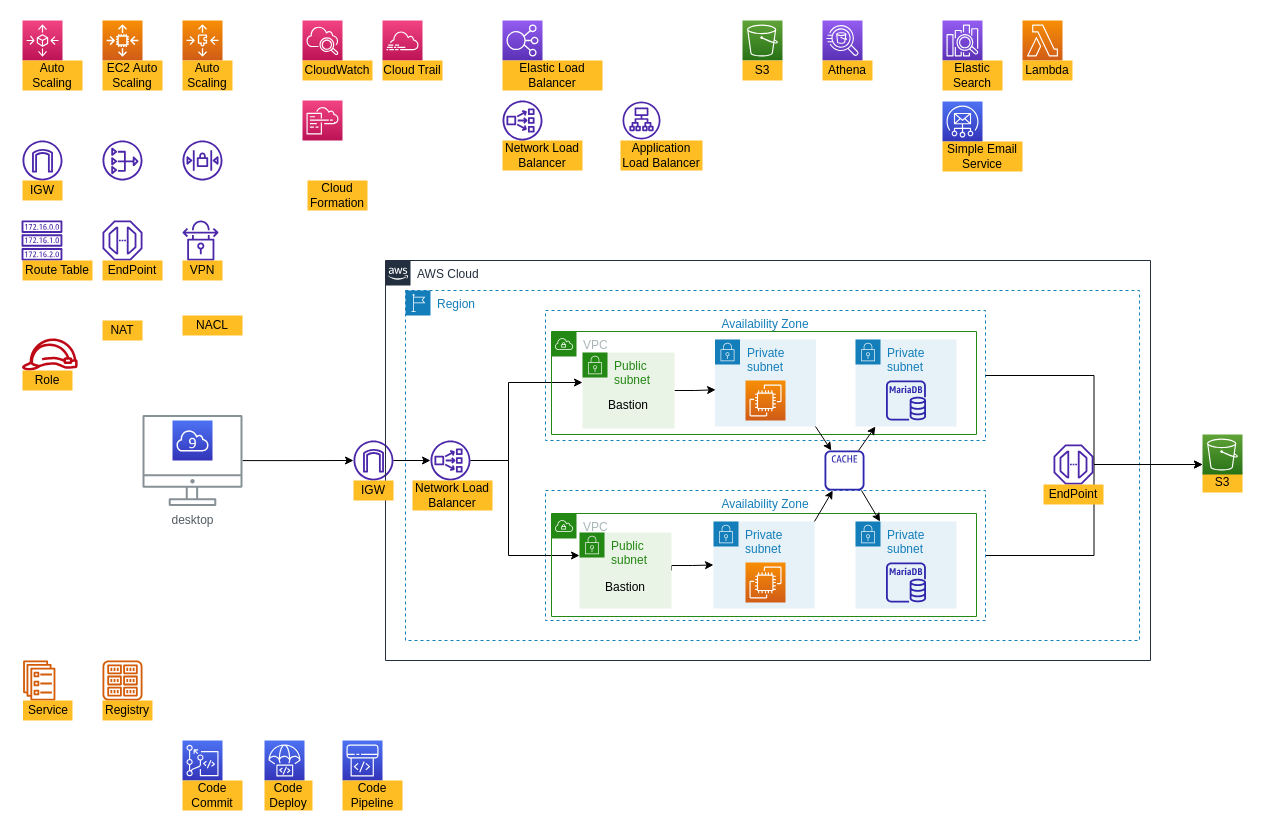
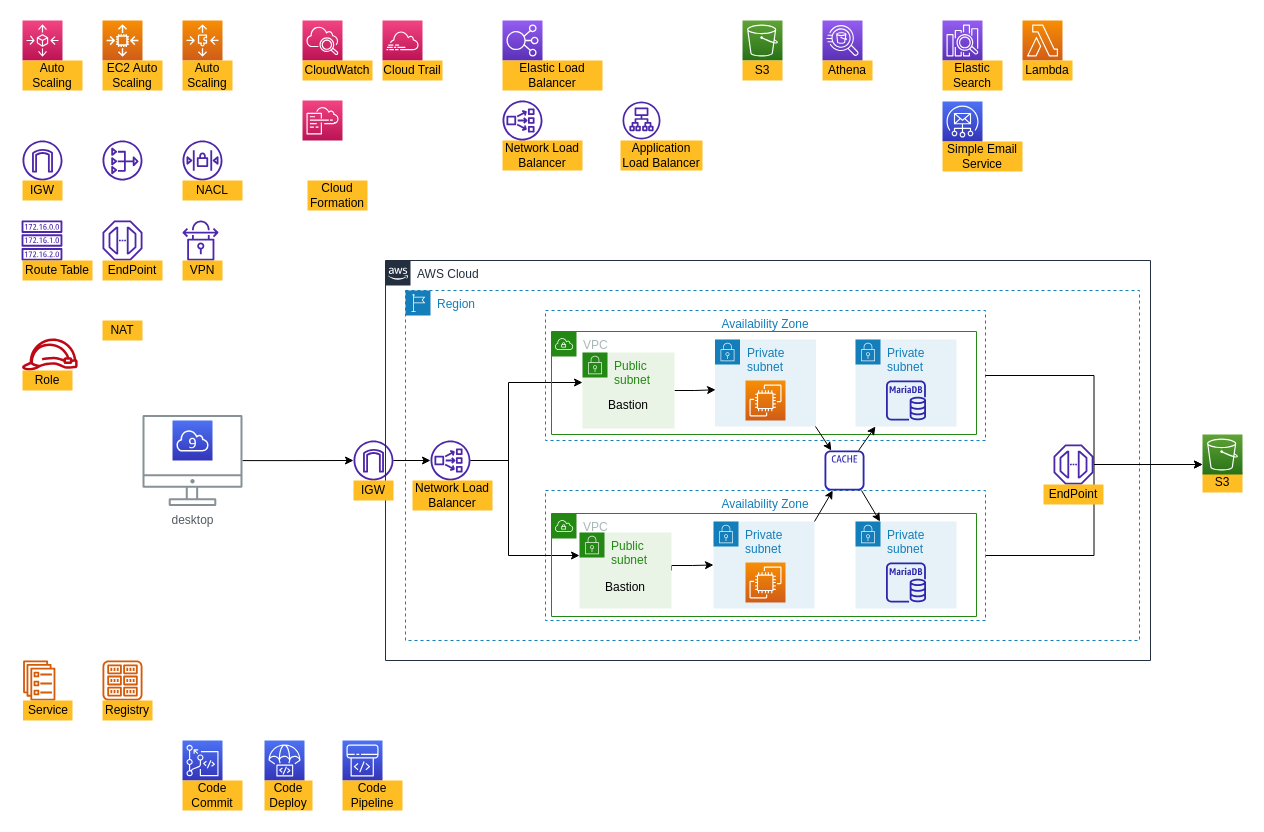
node "NACL": moved (213, 326) -> (213, 191)
